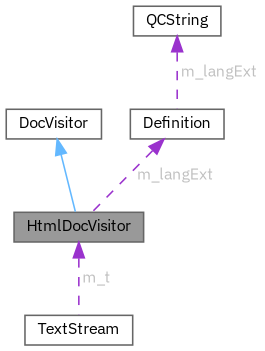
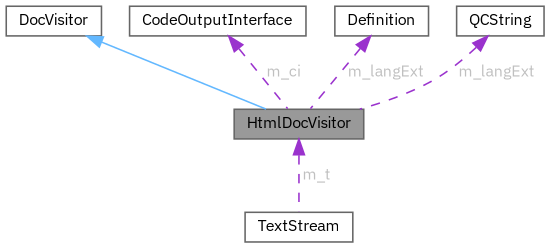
node "CodeOutputInterface": added
edge "Definition" -> "QCString": now "HtmlDocVisitor" -> "QCString"
